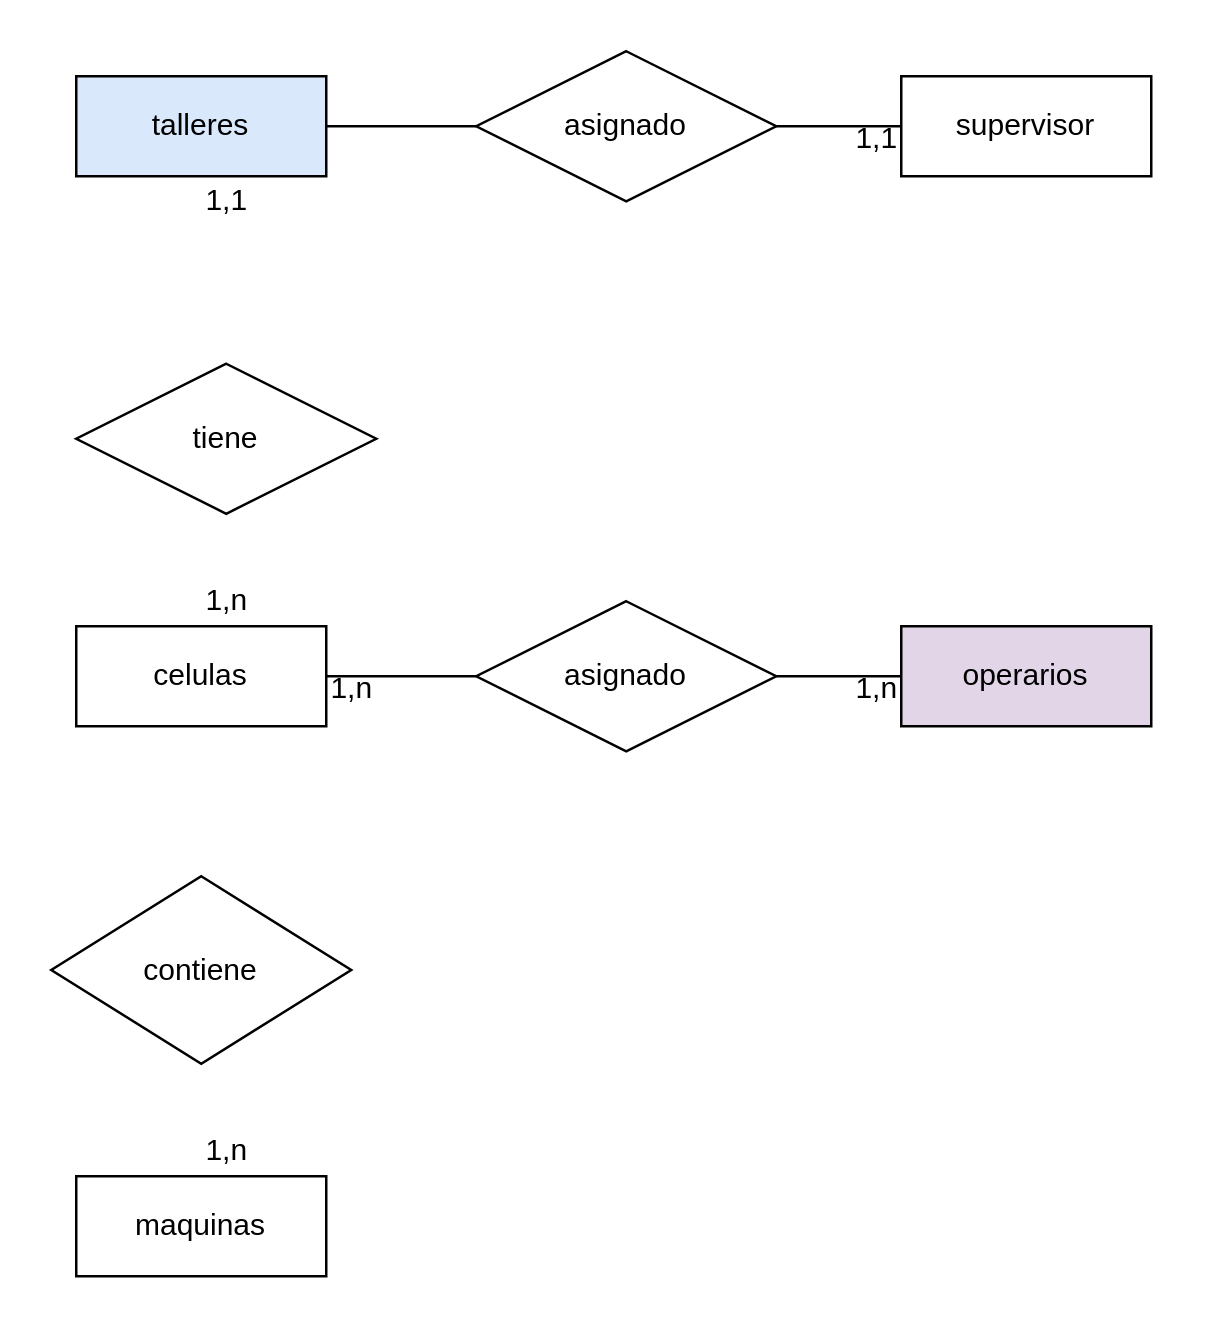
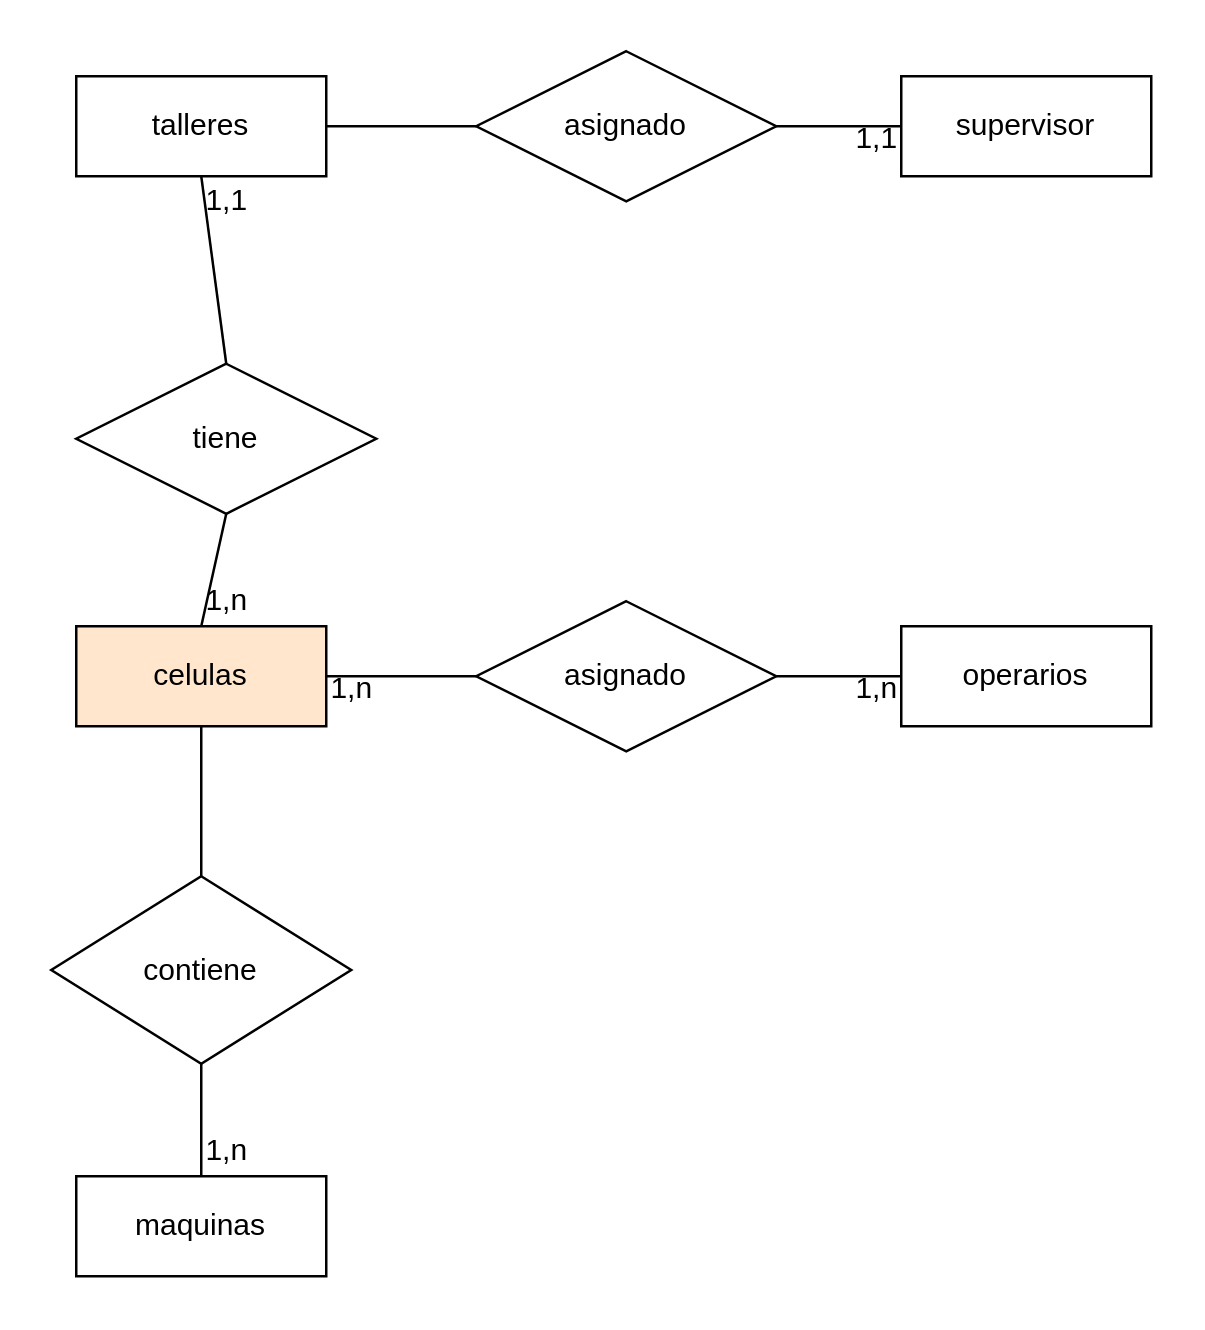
node "talleres": fillcolor #dae8fc -> #ffffff
edge "talleres" -- "tiene": added
edge "tiene" -- "celulas": added
node "celulas": fillcolor #ffffff -> #ffe6cc
node "operarios": fillcolor #e1d5e7 -> #ffffff
edge "celulas" -- "contiene": added
edge "contiene" -- "maquinas": added
